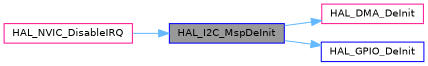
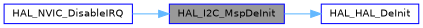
node "HAL_DMA_DeInit": removed
node "HAL_NVIC_DisableIRQ": color deeppink -> blue
node "HAL_GPIO_DeInit": label "HAL_GPIO_DeInit" -> "HAL_HAL_DeInit"
